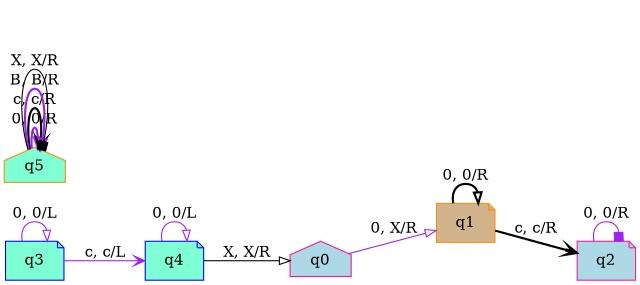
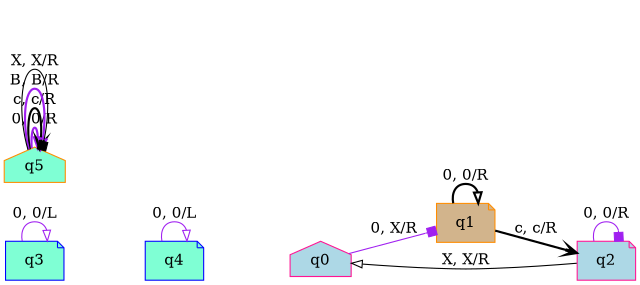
edge "q0" -> "q1": arrowhead onormal -> box
edge "q3" -> "q4": removed, label "c, c/L"
edge "q4" -> "q0": now "q2" -> "q0"
